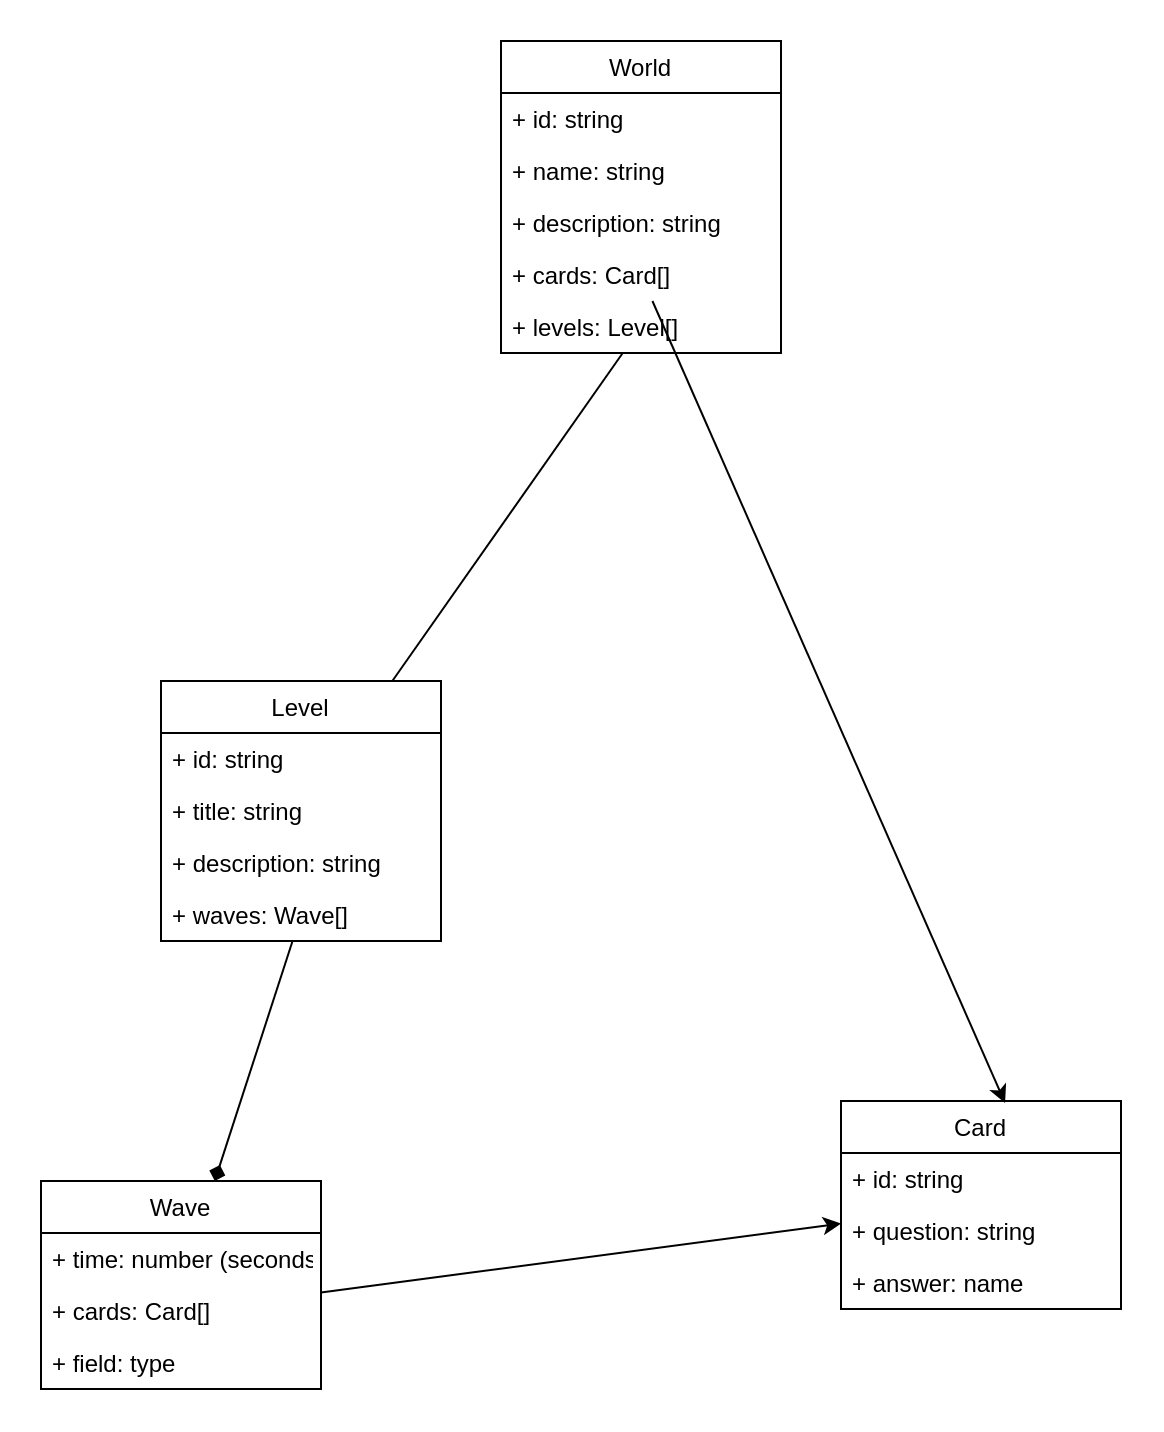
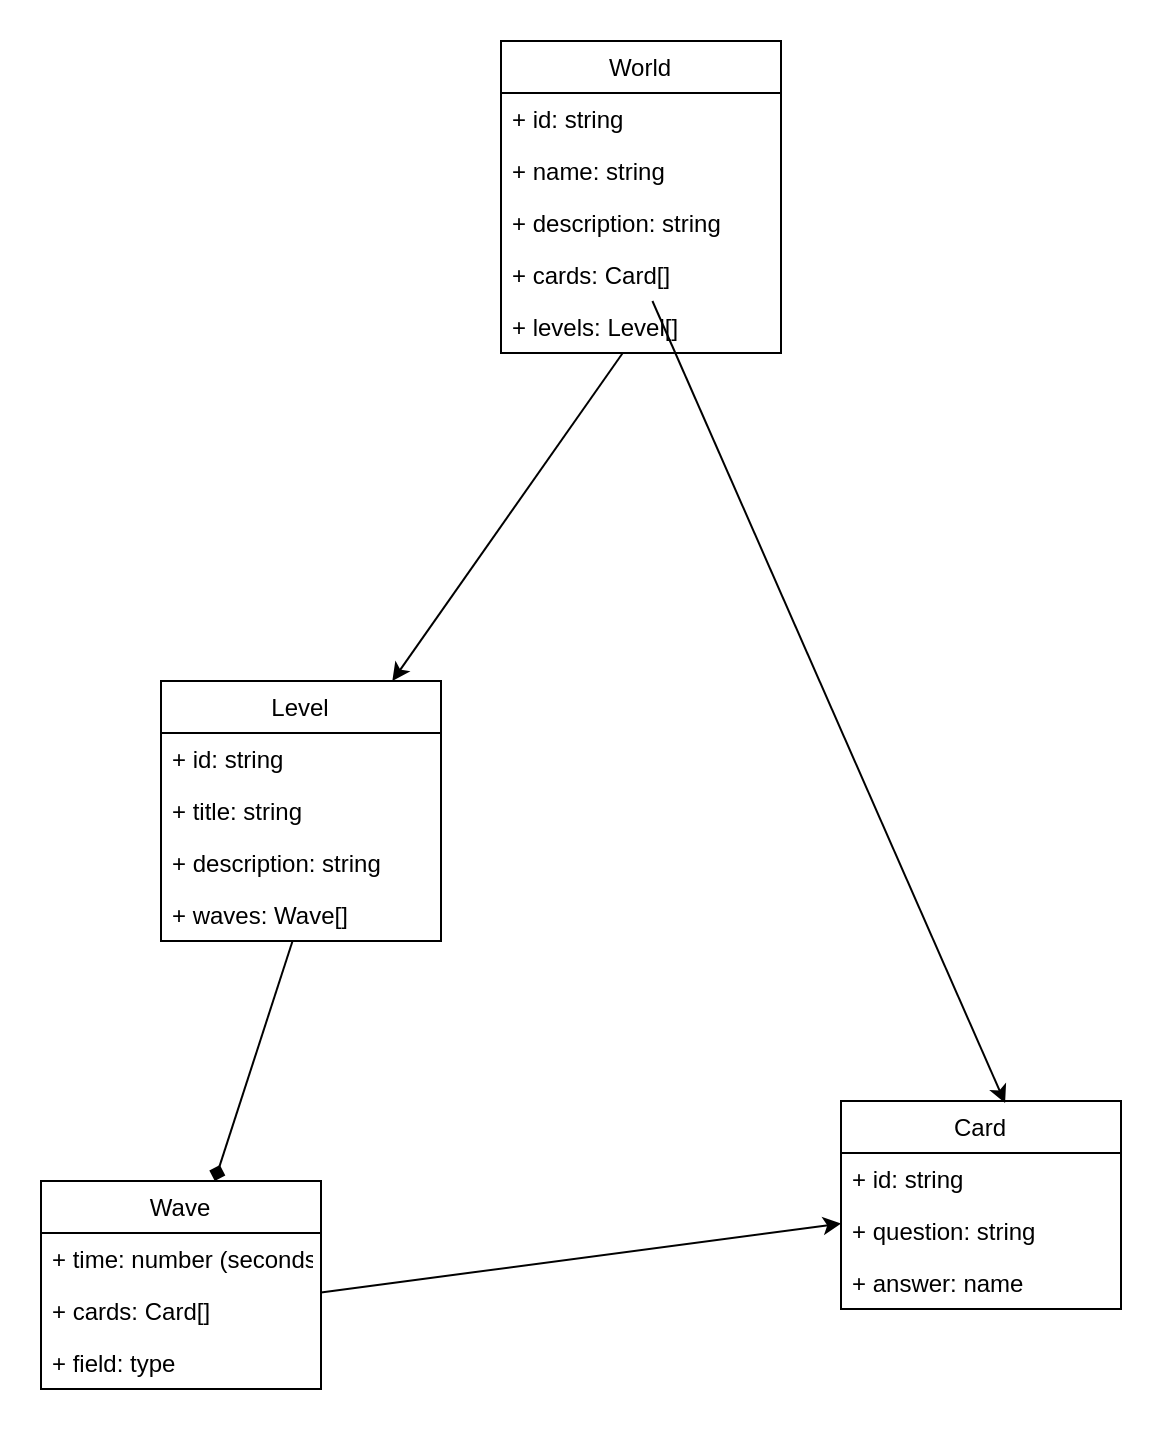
edge "+ levels: Level[]" -- "Level": arrowhead none -> classic
